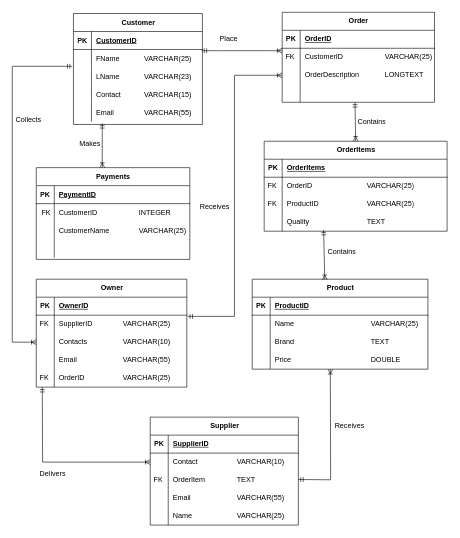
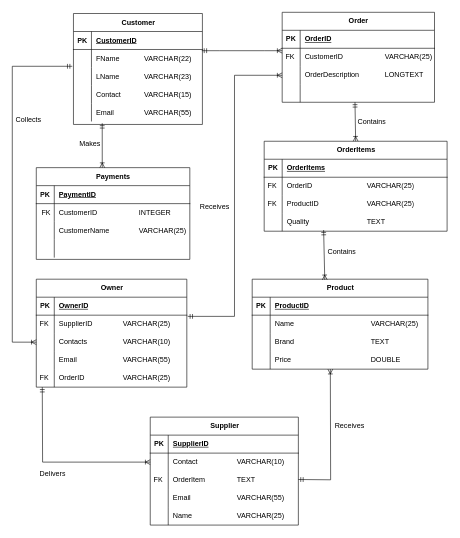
node "Place": removed
node "FName VARCHAR(25)": label "FName VARCHAR(25)" -> "FName VARCHAR(22)"
